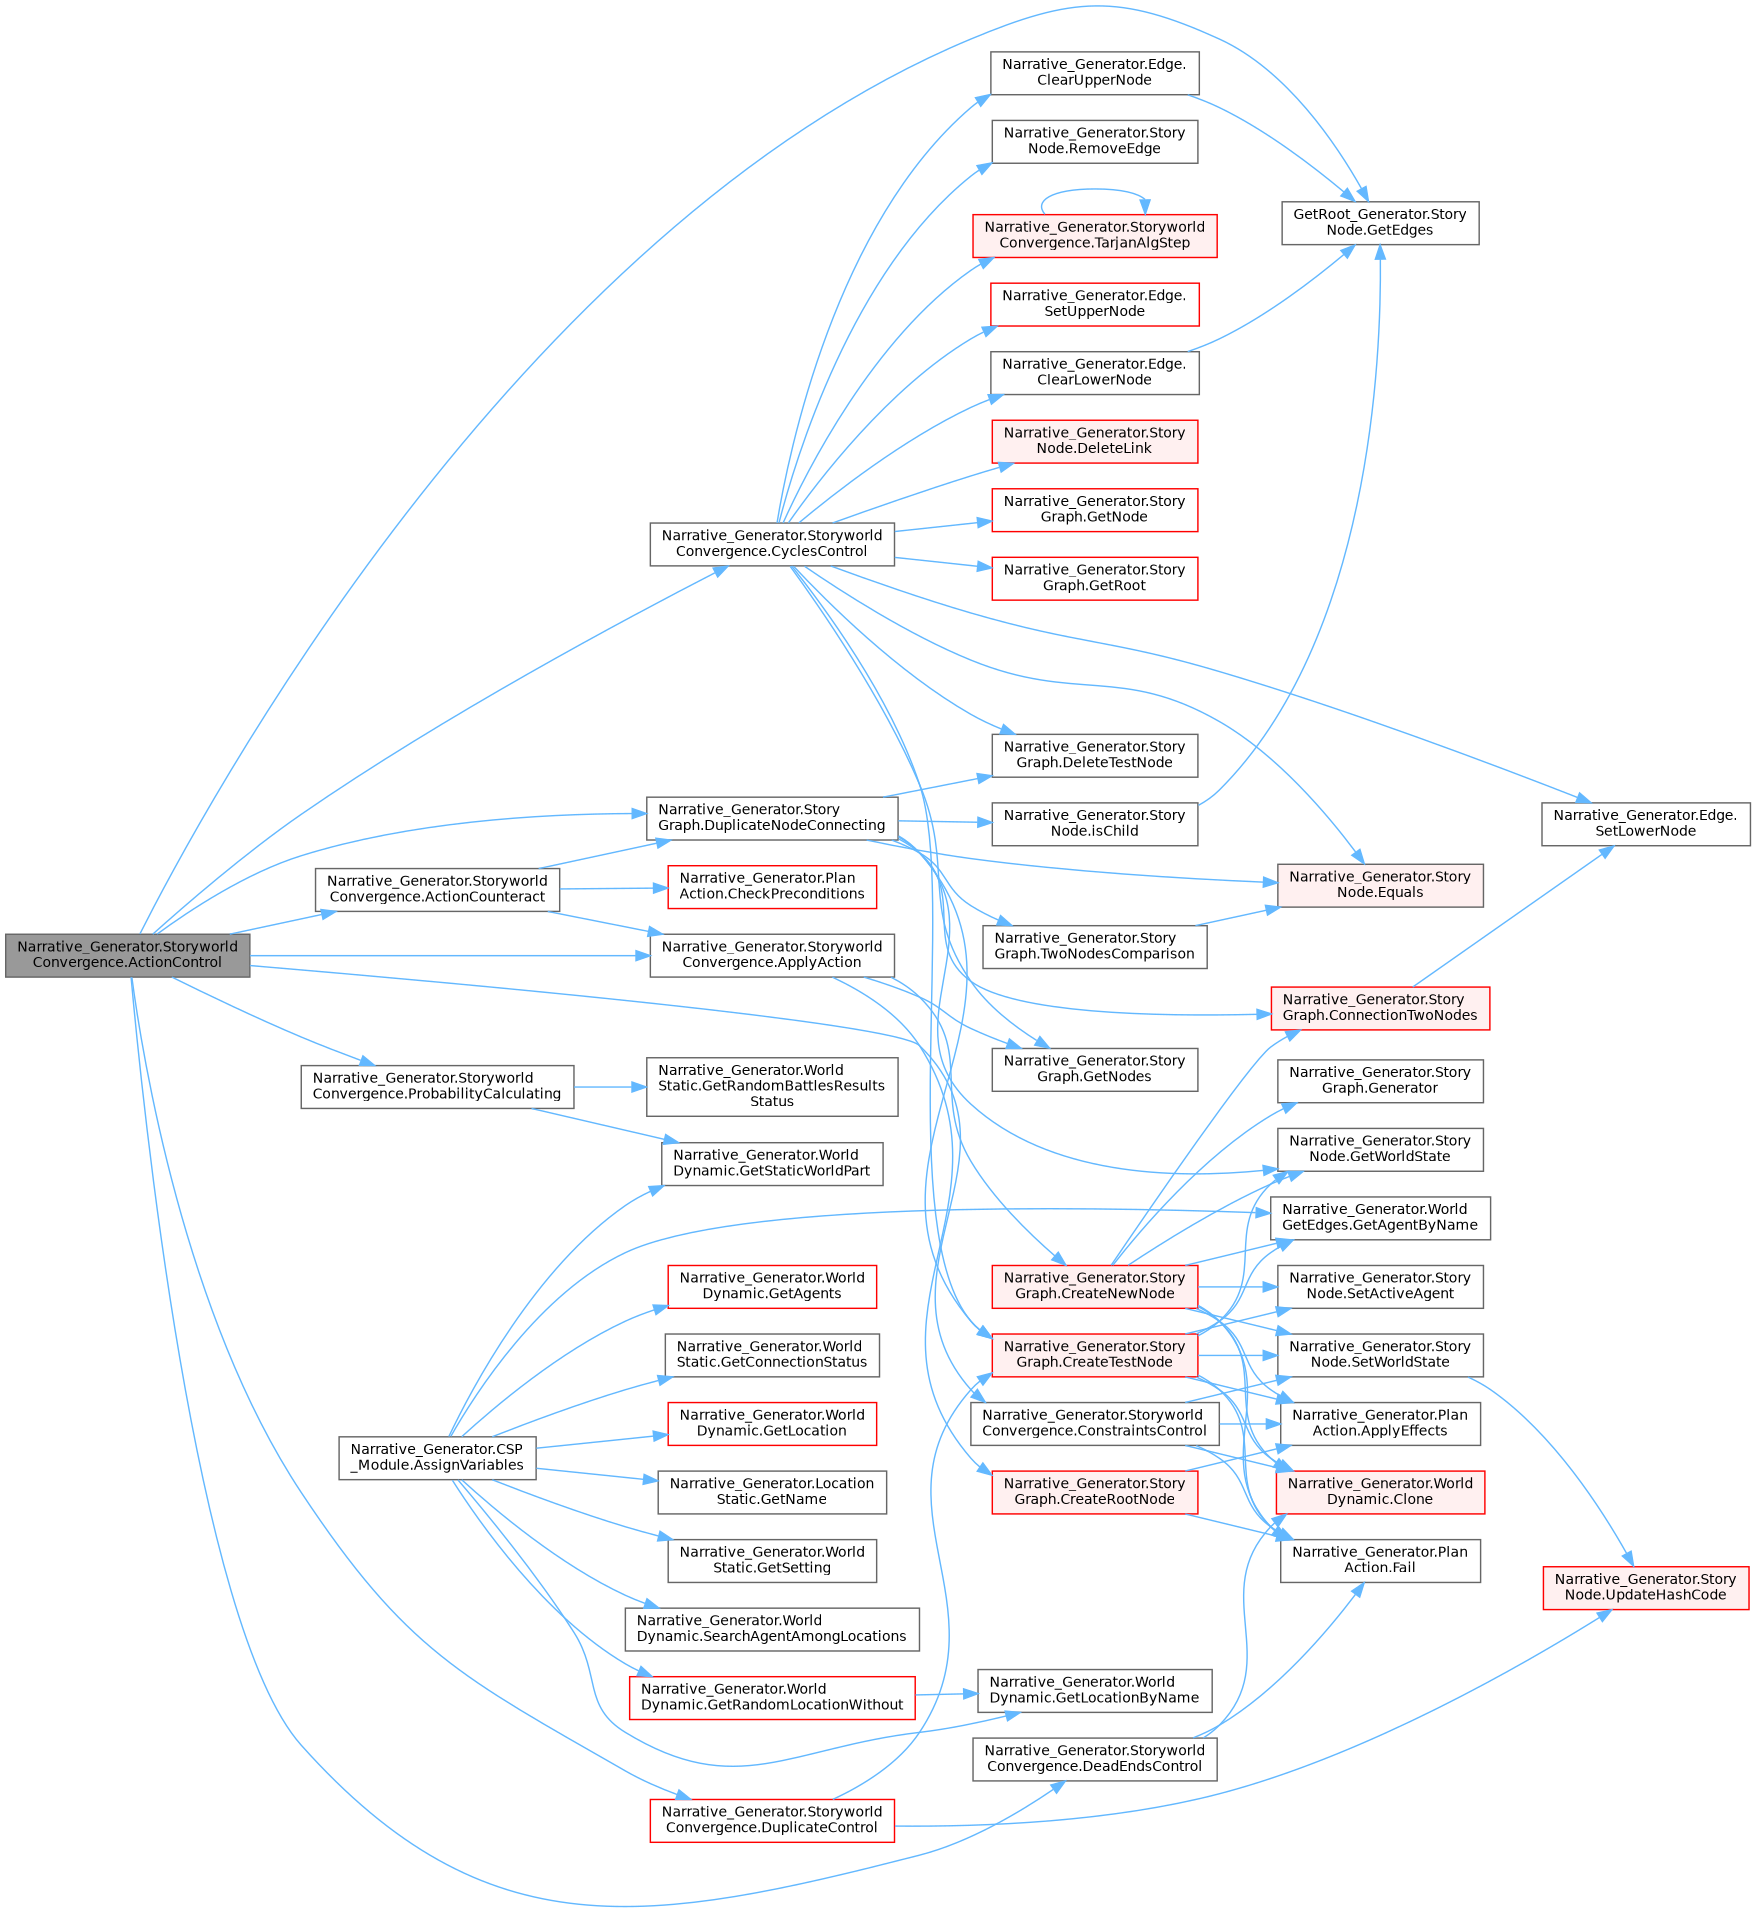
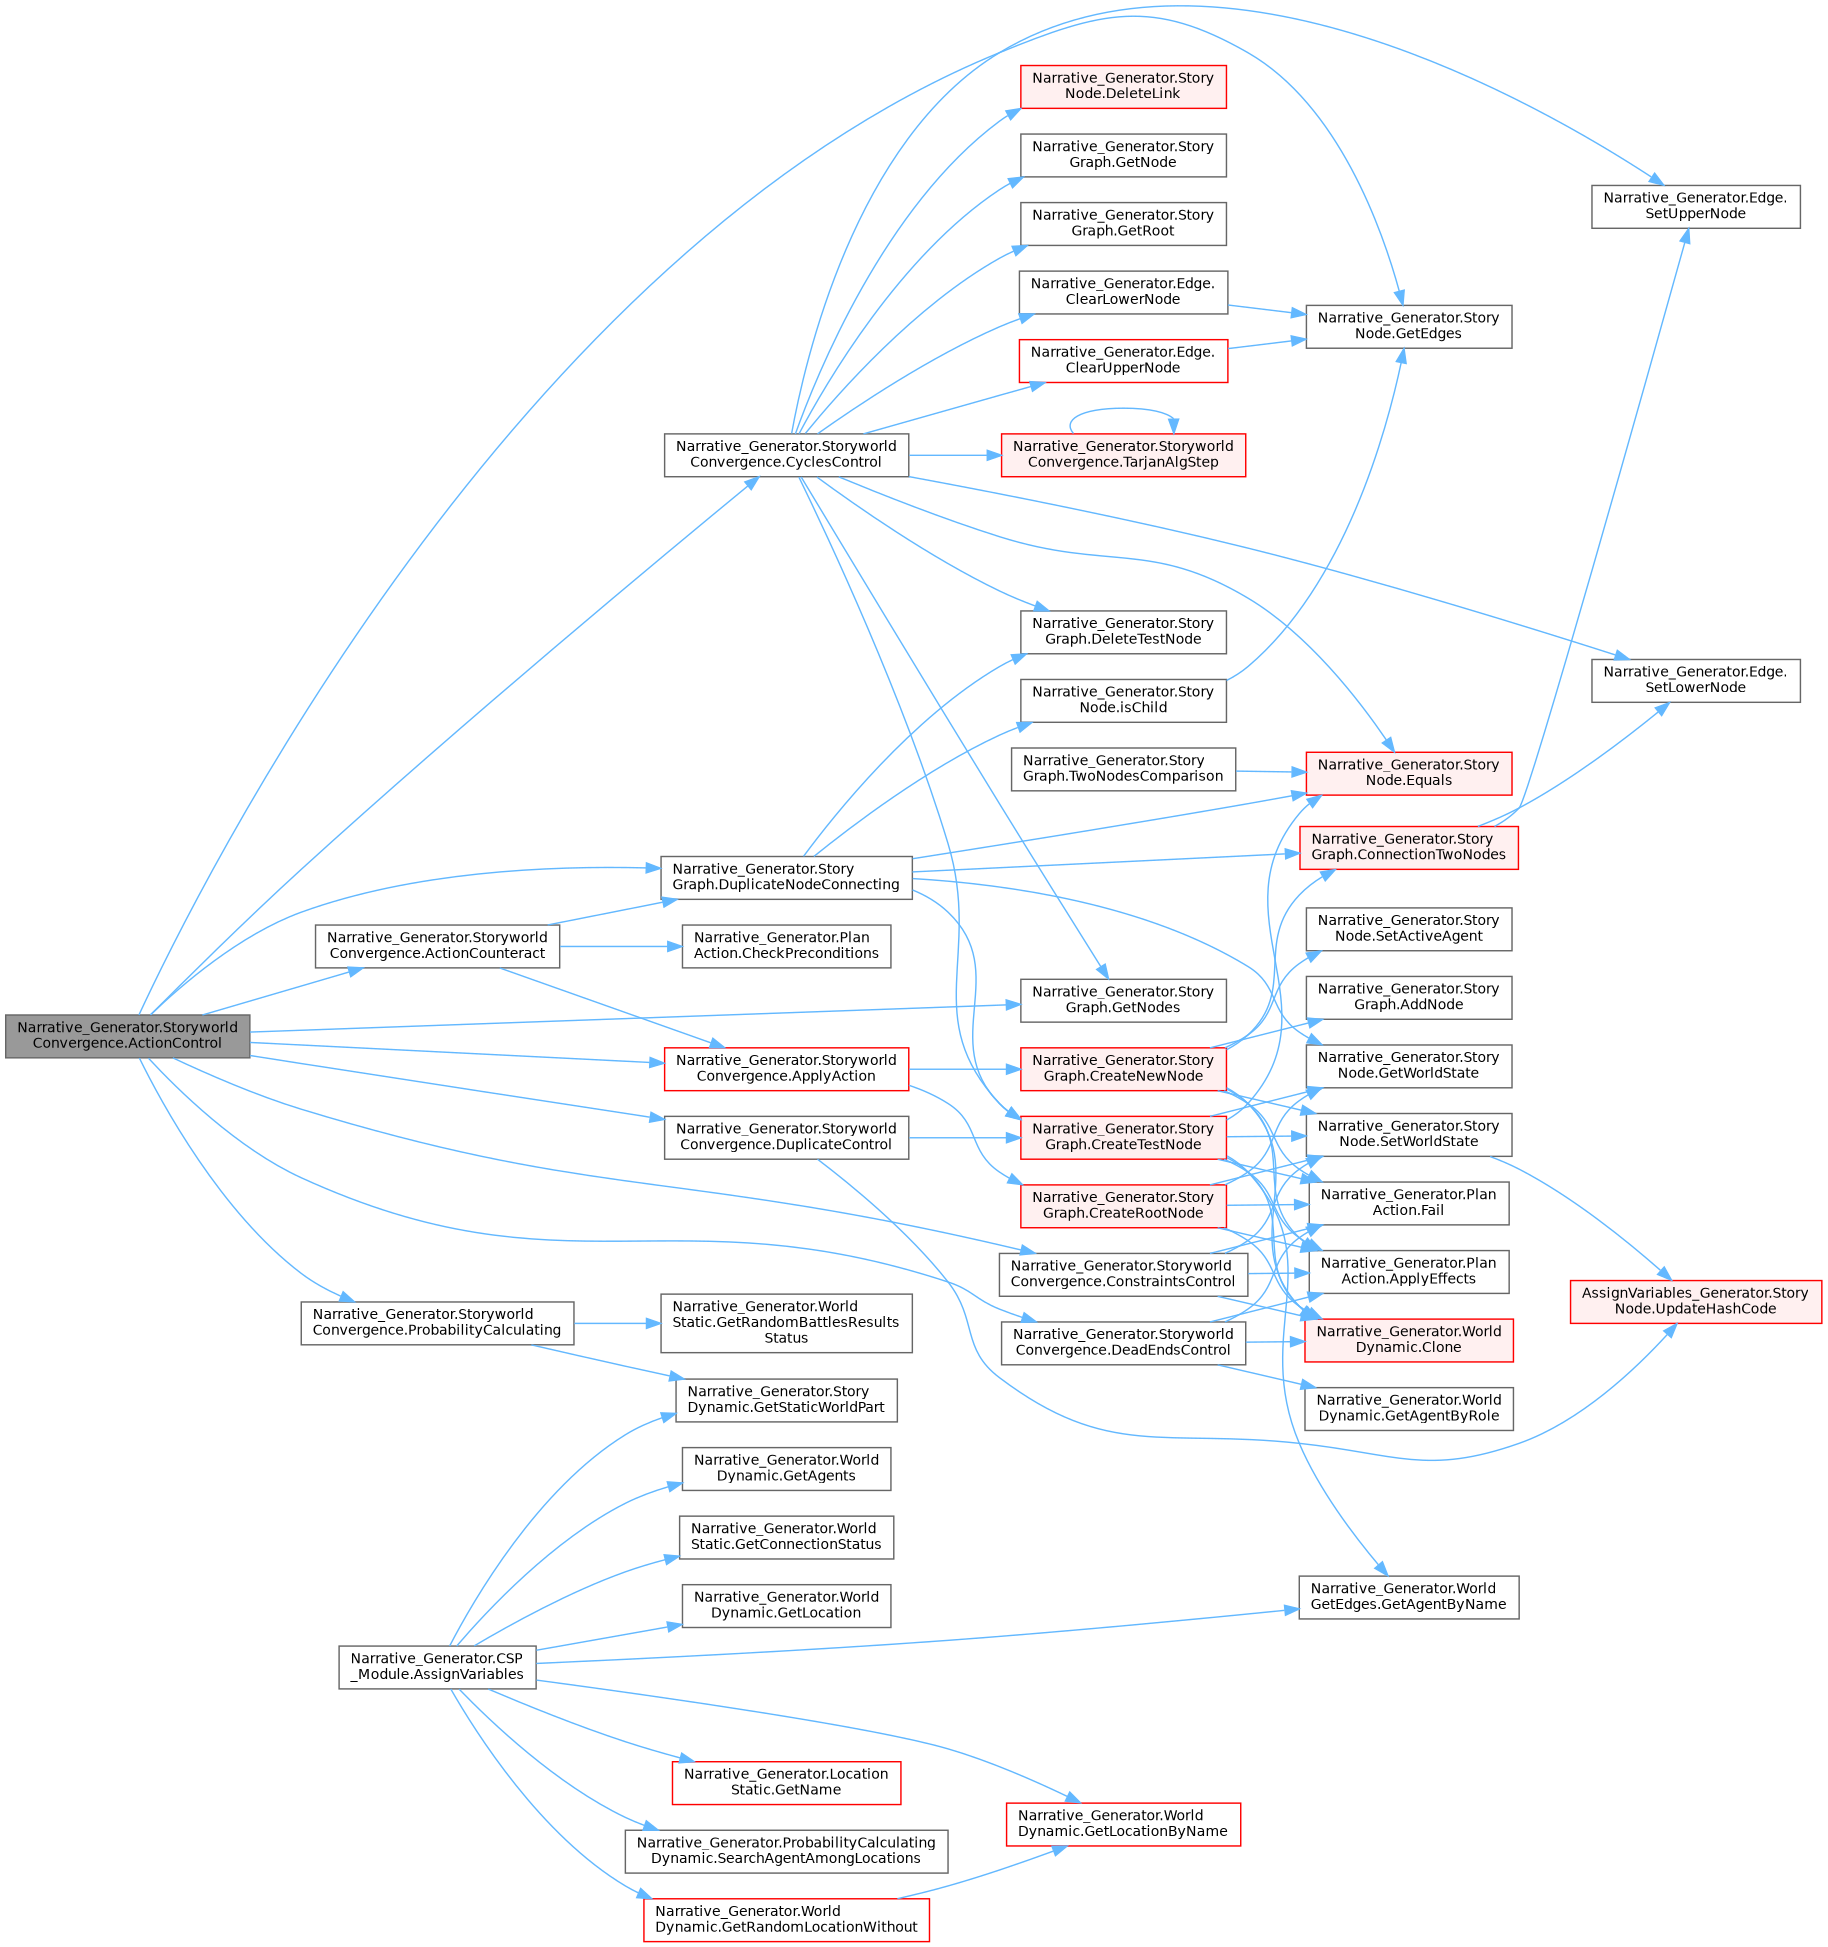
node "Narrative_Generator.Edge. ClearUpperNode": color grey40 -> red
node "Narrative_Generator.Story Node.RemoveEdge": removed
node "GetRoot_Generator.Story Node.GetEdges": label "GetRoot_Generator.Story Node.GetEdges" -> "Narrative_Generator.Story Node.GetEdges"
node "Narrative_Generator.Edge. SetUpperNode": color red -> grey40
node "Narrative_Generator.Story Graph.GetNode": color red -> grey40
edge "Narrative_Generator.Story Graph.ConnectionTwoNodes" -> "Narrative_Generator.Edge. SetUpperNode": added
node "Narrative_Generator.Story Graph.GetRoot": color red -> grey40
node "Narrative_Generator.Story Node.Equals": color grey40 -> red
node "Narrative_Generator.Plan Action.CheckPreconditions": color red -> grey40
edge "Narrative_Generator.Story Graph.DuplicateNodeConnecting" -> "Narrative_Generator.Story Graph.TwoNodesComparison": removed
node "Narrative_Generator.Storyworld Convergence.ApplyAction": color grey40 -> red
edge "Narrative_Generator.Storyworld Convergence.ApplyAction" -> "Narrative_Generator.Story Graph.GetNodes": now "Narrative_Generator.Storyworld Convergence.ActionControl" -> "Narrative_Generator.Story Graph.GetNodes"
node "Narrative_Generator.Story Graph.Generator": label "Narrative_Generator.Story Graph.Generator" -> "Narrative_Generator.Story Graph.AddNode"
node "Narrative_Generator.World Dynamic.GetStaticWorldPart": label "Narrative_Generator.World Dynamic.GetStaticWorldPart" -> "Narrative_Generator.Story Dynamic.GetStaticWorldPart"
edge "Narrative_Generator.Story Graph.CreateRootNode" -> "Narrative_Generator.Story Node.SetWorldState": added
edge "Narrative_Generator.Story Graph.CreateNewNode" -> "Narrative_Generator.Story Node.GetWorldState": now "Narrative_Generator.Story Graph.CreateRootNode" -> "Narrative_Generator.Story Node.GetWorldState"
edge "Narrative_Generator.Story Graph.CreateNewNode" -> "Narrative_Generator.World GetEdges.GetAgentByName": removed
edge "Narrative_Generator.Story Graph.CreateRootNode" -> "Narrative_Generator.World Dynamic.Clone": added
node "Narrative_Generator.World Dynamic.GetAgents": color red -> grey40
edge "Narrative_Generator.Storyworld Convergence.DeadEndsControl" -> "Narrative_Generator.Plan Action.ApplyEffects": added
edge "Narrative_Generator.Story Graph.CreateTestNode" -> "Narrative_Generator.Story Node.SetActiveAgent": now "Narrative_Generator.Story Graph.CreateTestNode" -> "Narrative_Generator.Story Node.Equals"
node "Narrative_Generator.World Dynamic.GetAgentByRole": added
node "Narrative_Generator.World Dynamic.GetLocation": color red -> grey40
node "Narrative_Generator.Location Static.GetName": color grey40 -> red
node "Narrative_Generator.World Static.GetSetting": removed
node "Narrative_Generator.Story Node.UpdateHashCode": label "Narrative_Generator.Story Node.UpdateHashCode" -> "AssignVariables_Generator.Story Node.UpdateHashCode"
node "Narrative_Generator.World Dynamic.SearchAgentAmongLocations": label "Narrative_Generator.World Dynamic.SearchAgentAmongLocations" -> "Narrative_Generator.ProbabilityCalculating Dynamic.SearchAgentAmongLocations"
node "Narrative_Generator.World Dynamic.GetLocationByName": color grey40 -> red
node "Narrative_Generator.Storyworld Convergence.DuplicateControl": color red -> grey40
